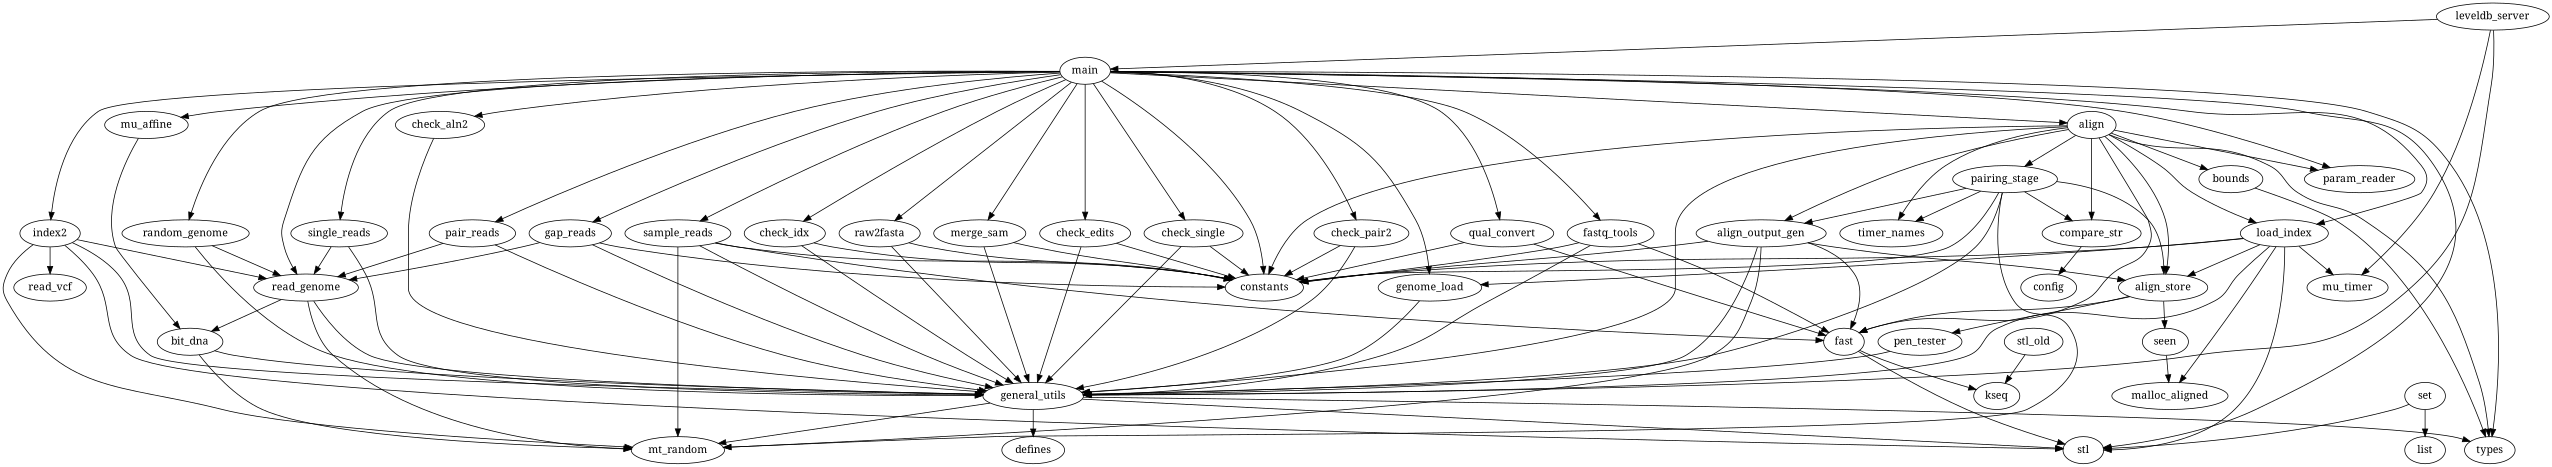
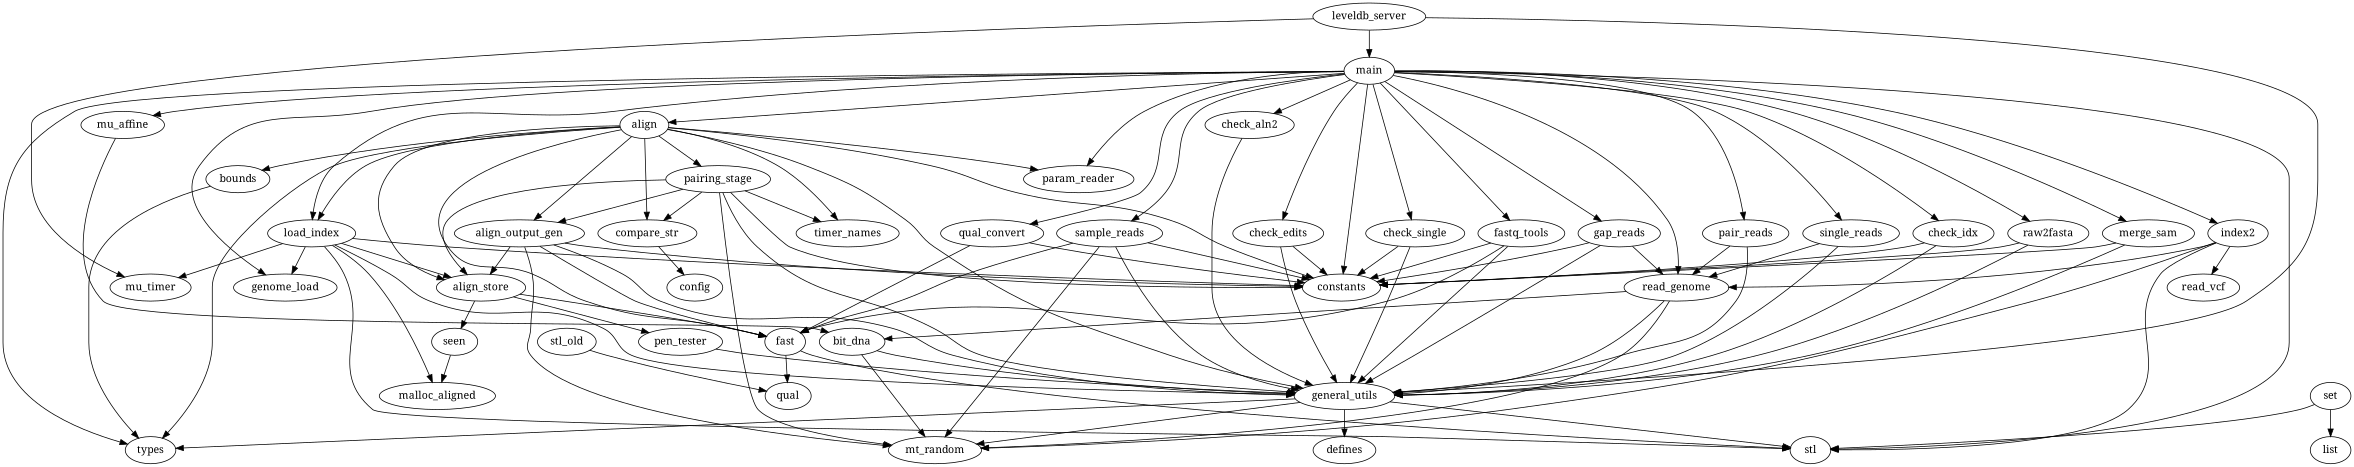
node "random_genome": removed
node "check_pair2": removed
edge "genome_load" -> "general_utils": removed
edge "index2" -> "general_utils": removed
node "kseq": label "kseq" -> "qual"
